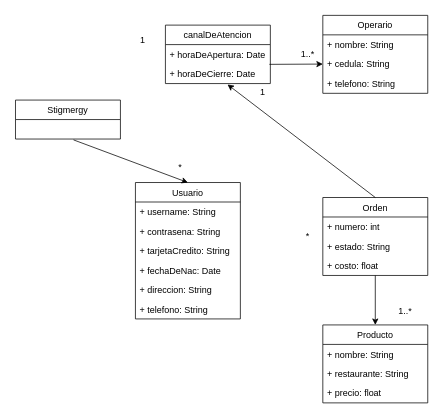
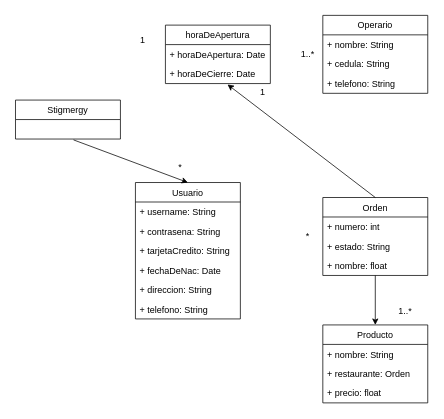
node "canalDeAtencion": label "canalDeAtencion" -> "horaDeApertura"
edge "+ horaDeCierre: Date" -> "+ cedula: String": removed
node "+ costo: float": label "+ costo: float" -> "+ nombre: float"
node "+ restaurante: String": label "+ restaurante: String" -> "+ restaurante: Orden"
